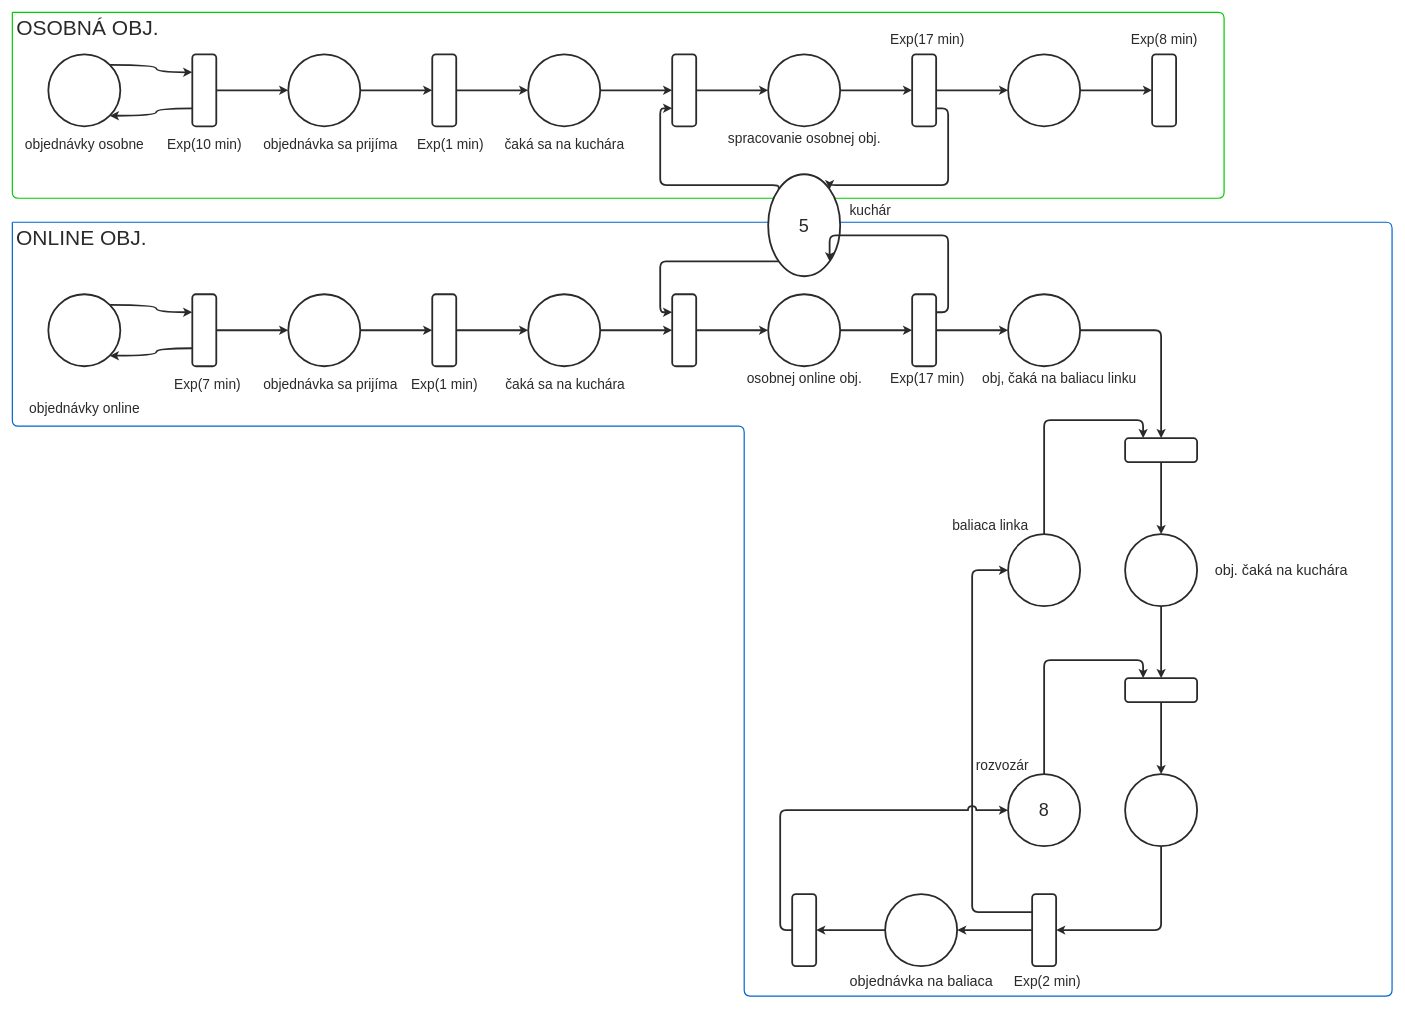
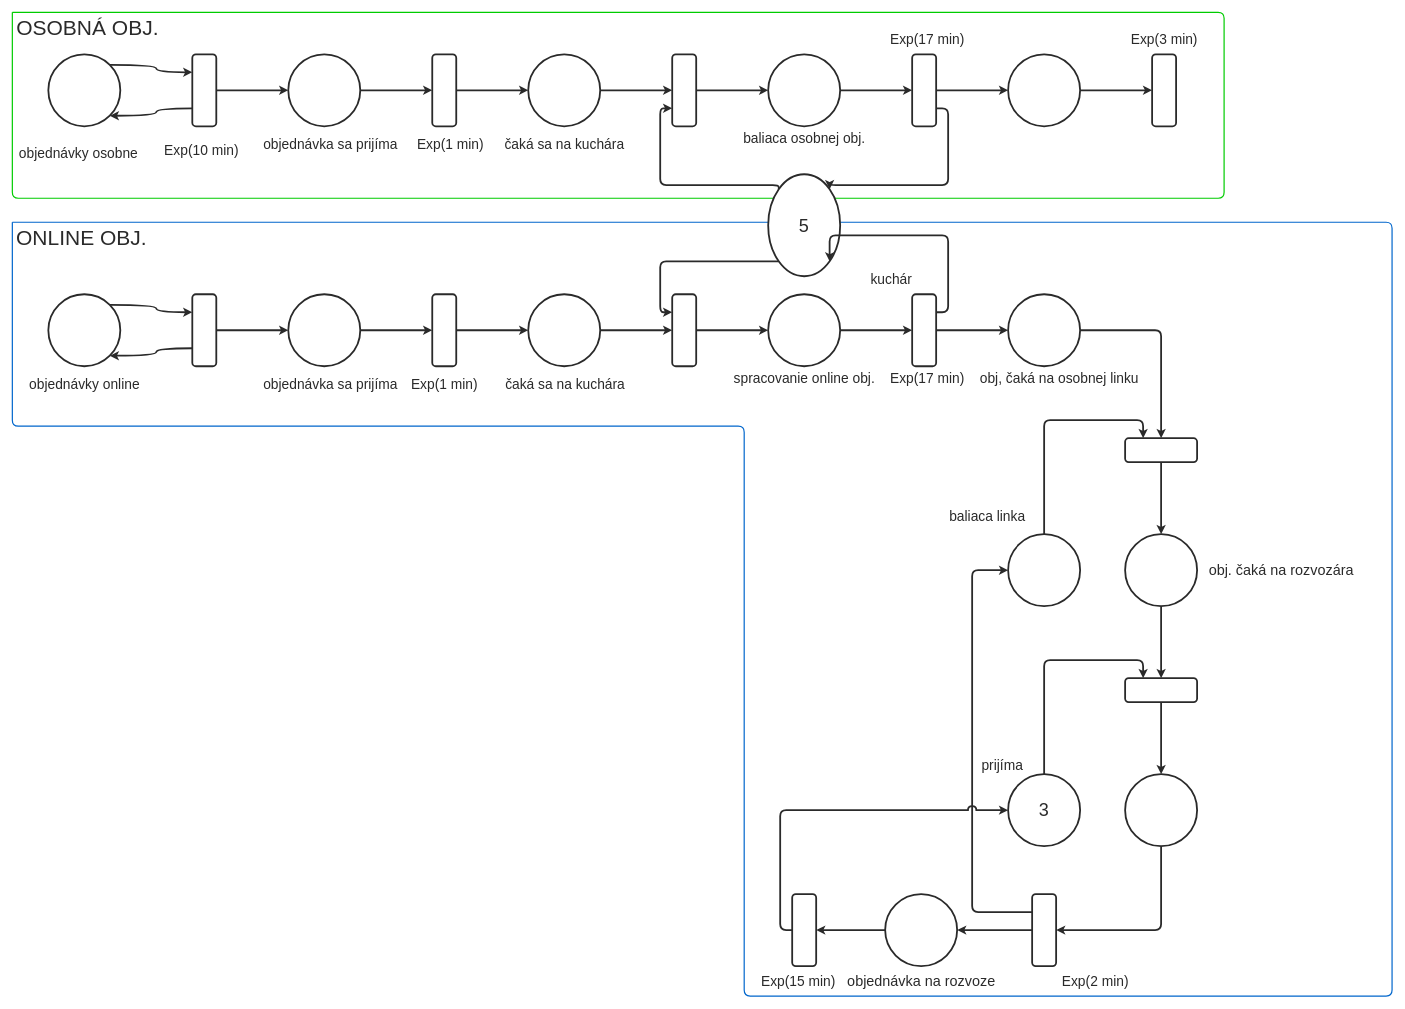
node "Exp(8 min)": label "Exp(8 min)" -> "Exp(3 min)"
node "spracovanie osobnej obj.": label "spracovanie osobnej obj." -> "baliaca osobnej obj."
node "objednávky osobne": moved (84, 144) -> (78, 153)
node "Exp(10 min)": moved (204, 144) -> (201, 150)
node "kuchár": moved (870, 210) -> (891, 279)
node "osobnej online obj.": label "osobnej online obj." -> "spracovanie online obj."
node "obj, čaká na baliacu linku": label "obj, čaká na baliacu linku" -> "obj, čaká na osobnej linku"
node "Exp(7 min)": removed
node "objednávky online": moved (84, 408) -> (84, 384)
node "baliaca linka": moved (990, 525) -> (987, 516)
node "obj. čaká na kuchára": label "obj. čaká na kuchára" -> "obj. čaká na rozvozára"
node "rozvozár": label "rozvozár" -> "prijíma"
node "8": label "8" -> "3"
node "Exp(15 min)": added
node "objednávka na baliaca": label "objednávka na baliaca" -> "objednávka na rozvoze"
node "Exp(2 min)": moved (1047, 981) -> (1095, 981)
